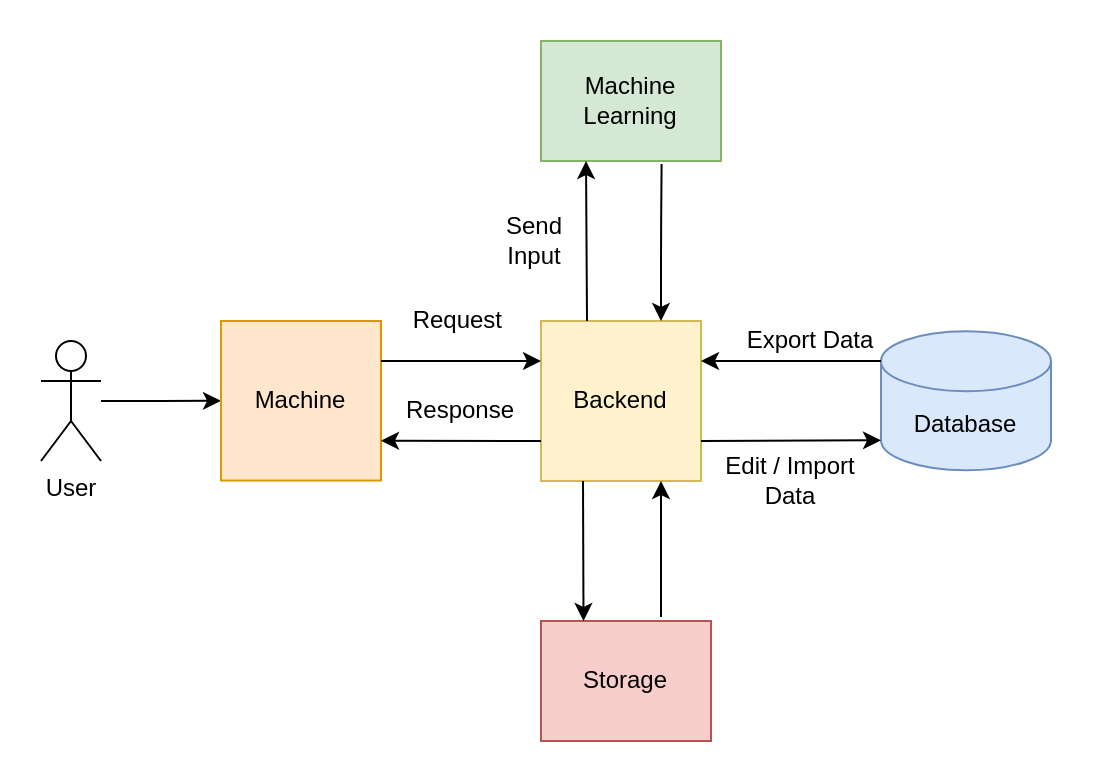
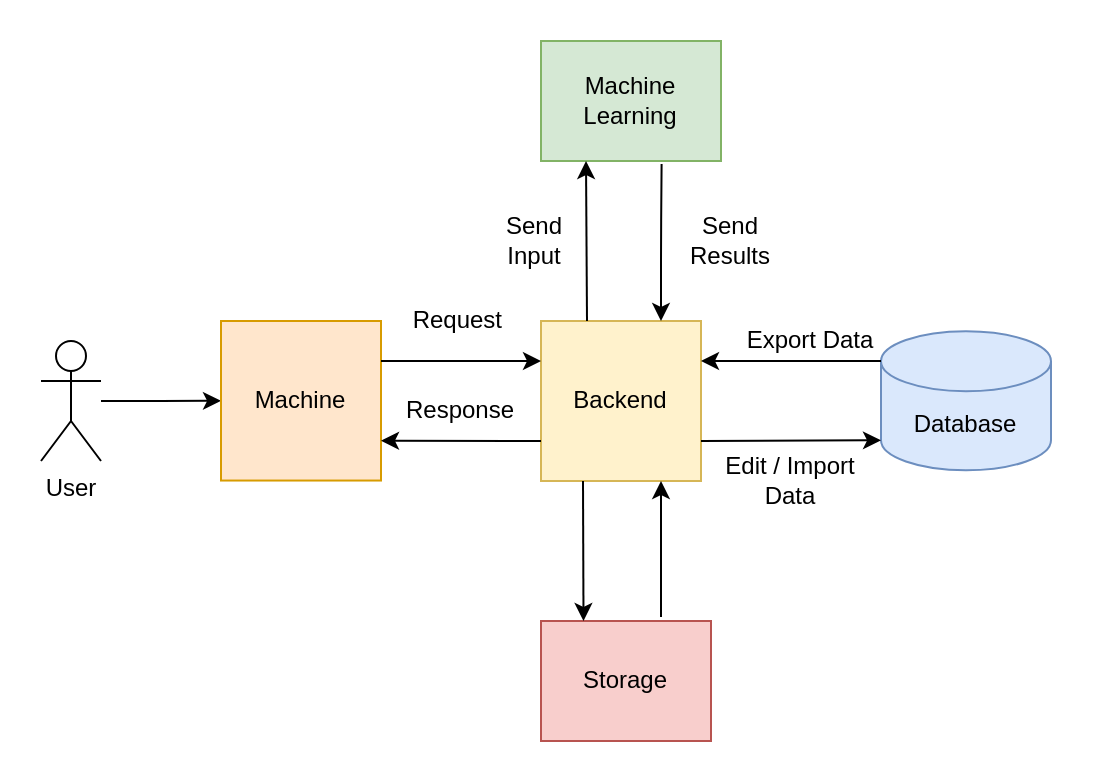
node "Send Results": added
